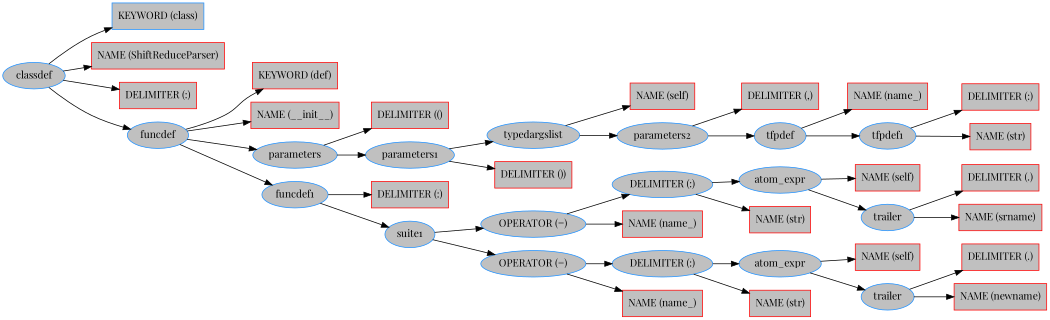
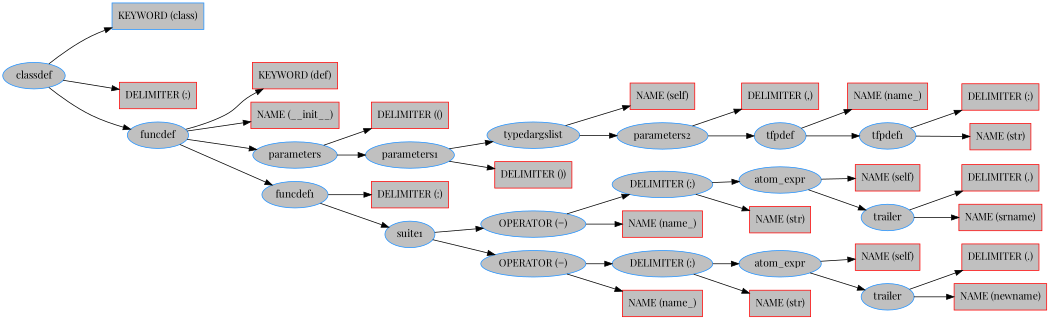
node "NAME (ShiftReduceParser)": removed
